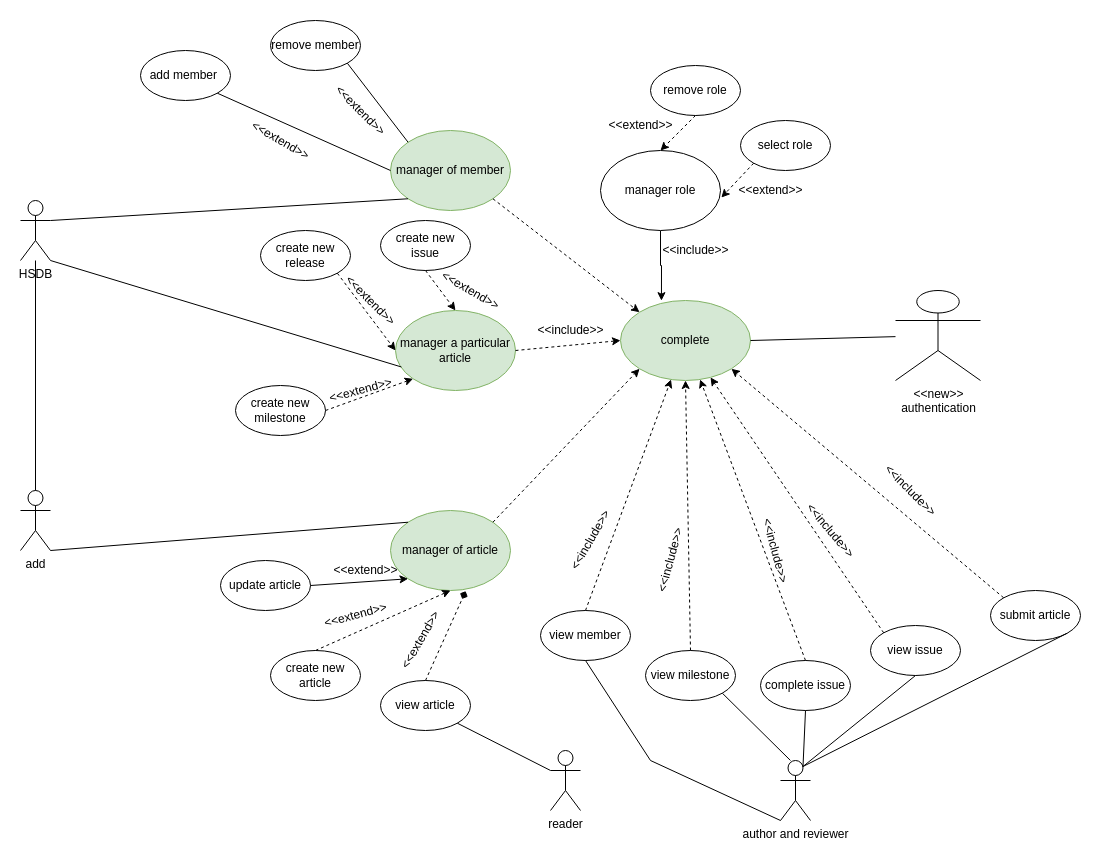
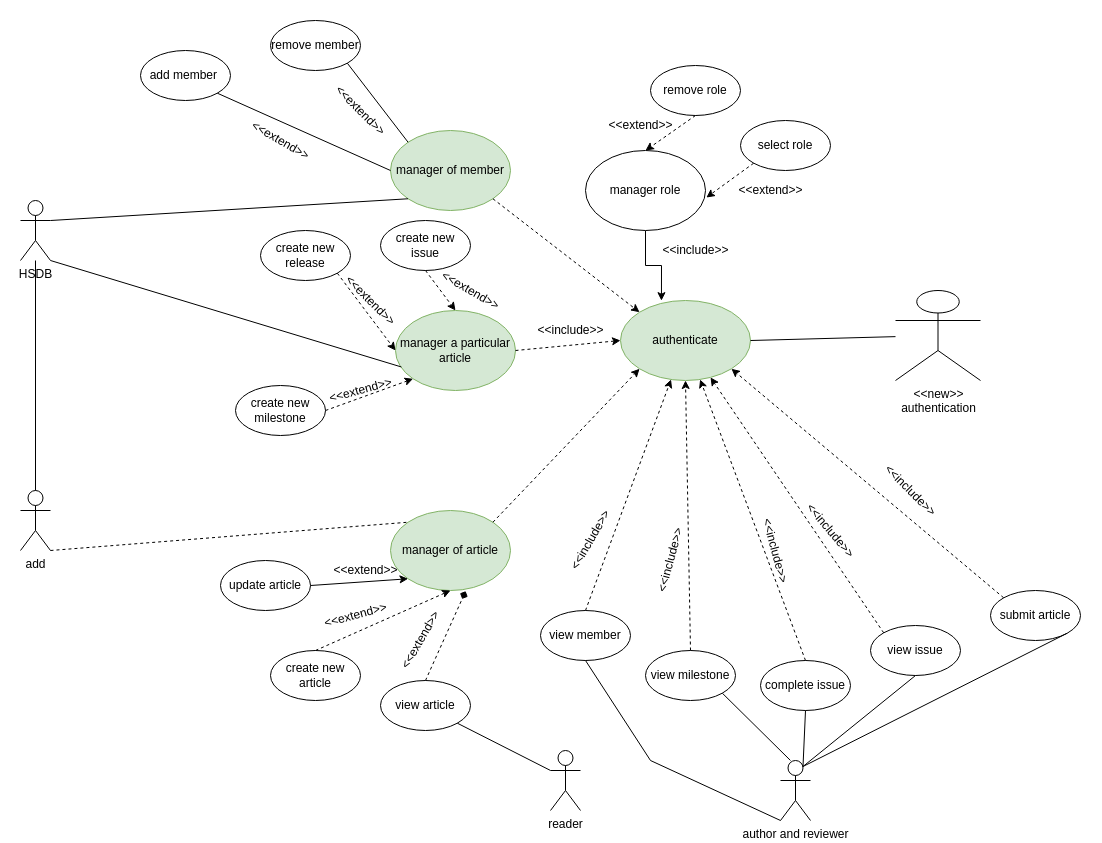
node "manager role": moved (661, 191) -> (646, 191)
node "complete": label "complete" -> "authenticate"
edge "add" -- "manager of article": style solid -> dashed
